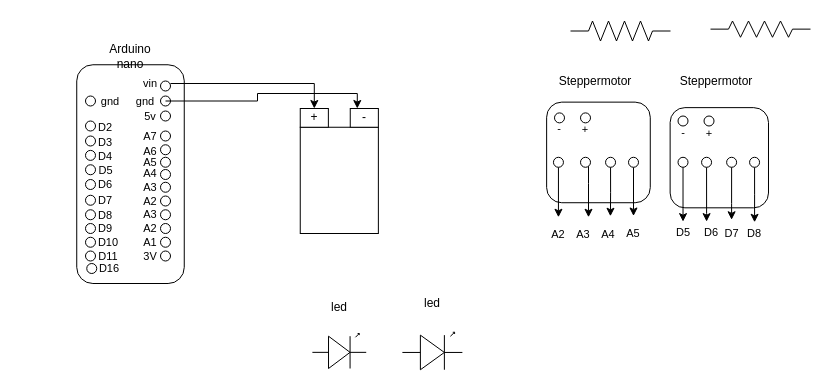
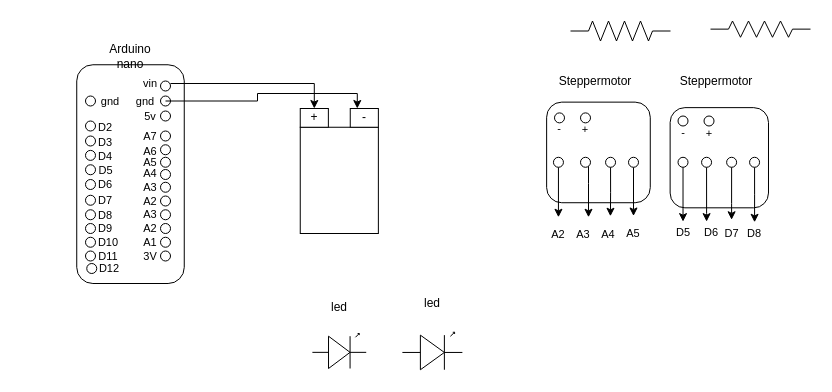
node "D16": label "D16" -> "D12"
